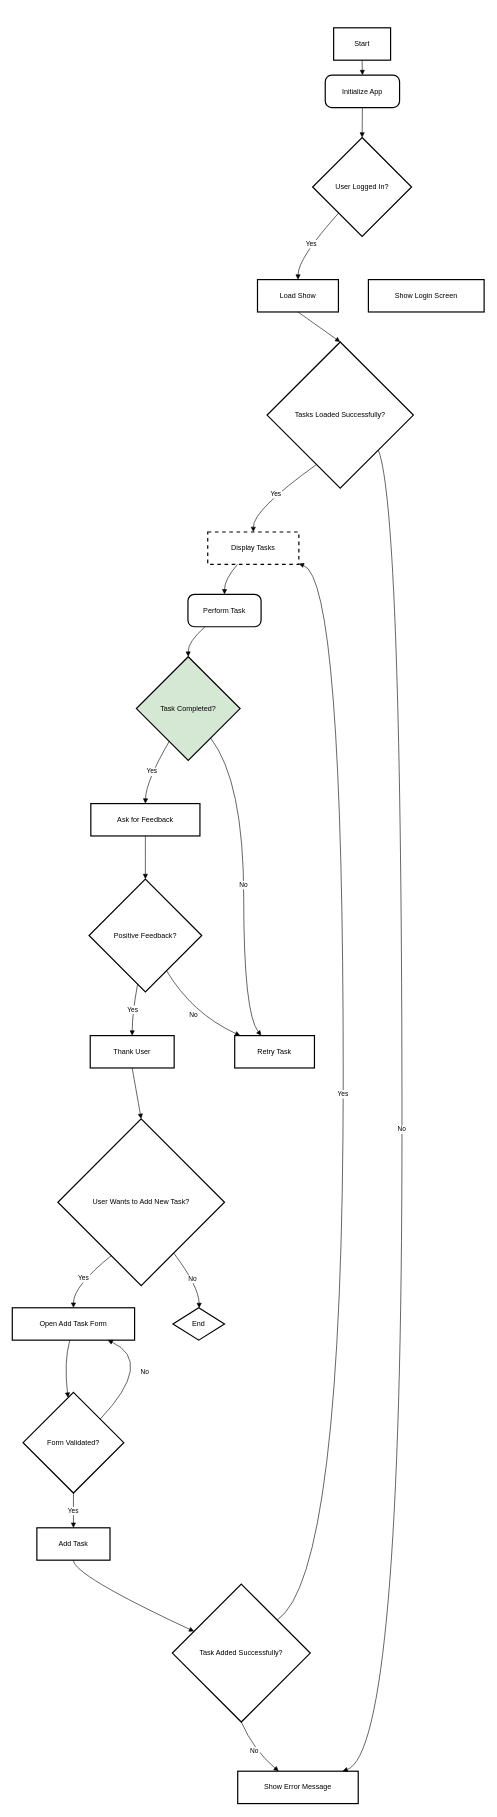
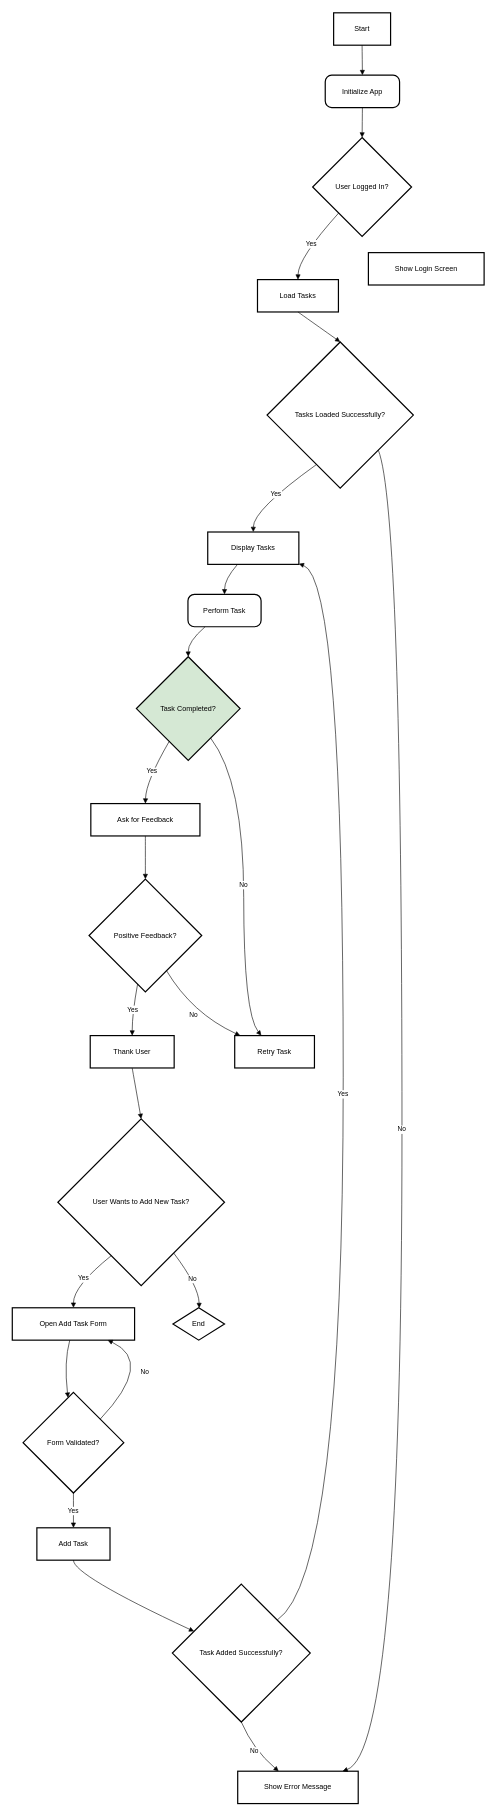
node "Start": moved (362, 44) -> (362, 29)
node "Load Show": label "Load Show" -> "Load Tasks"
node "Show Login Screen": moved (427, 296) -> (427, 269)
node "Display Tasks": style dashed -> solid
